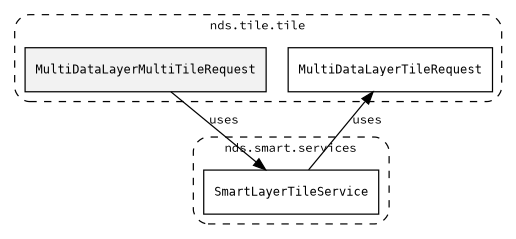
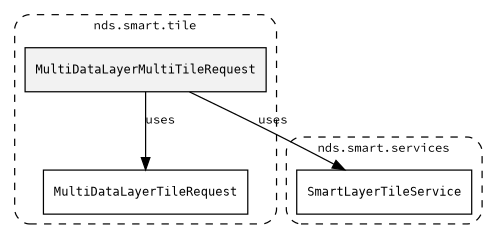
cluster "nds.tile.tile": label "nds.tile.tile" -> "nds.smart.tile"
edge "SmartLayerTileService" -> "MultiDataLayerTileRequest": now "MultiDataLayerMultiTileRequest" -> "MultiDataLayerTileRequest"
